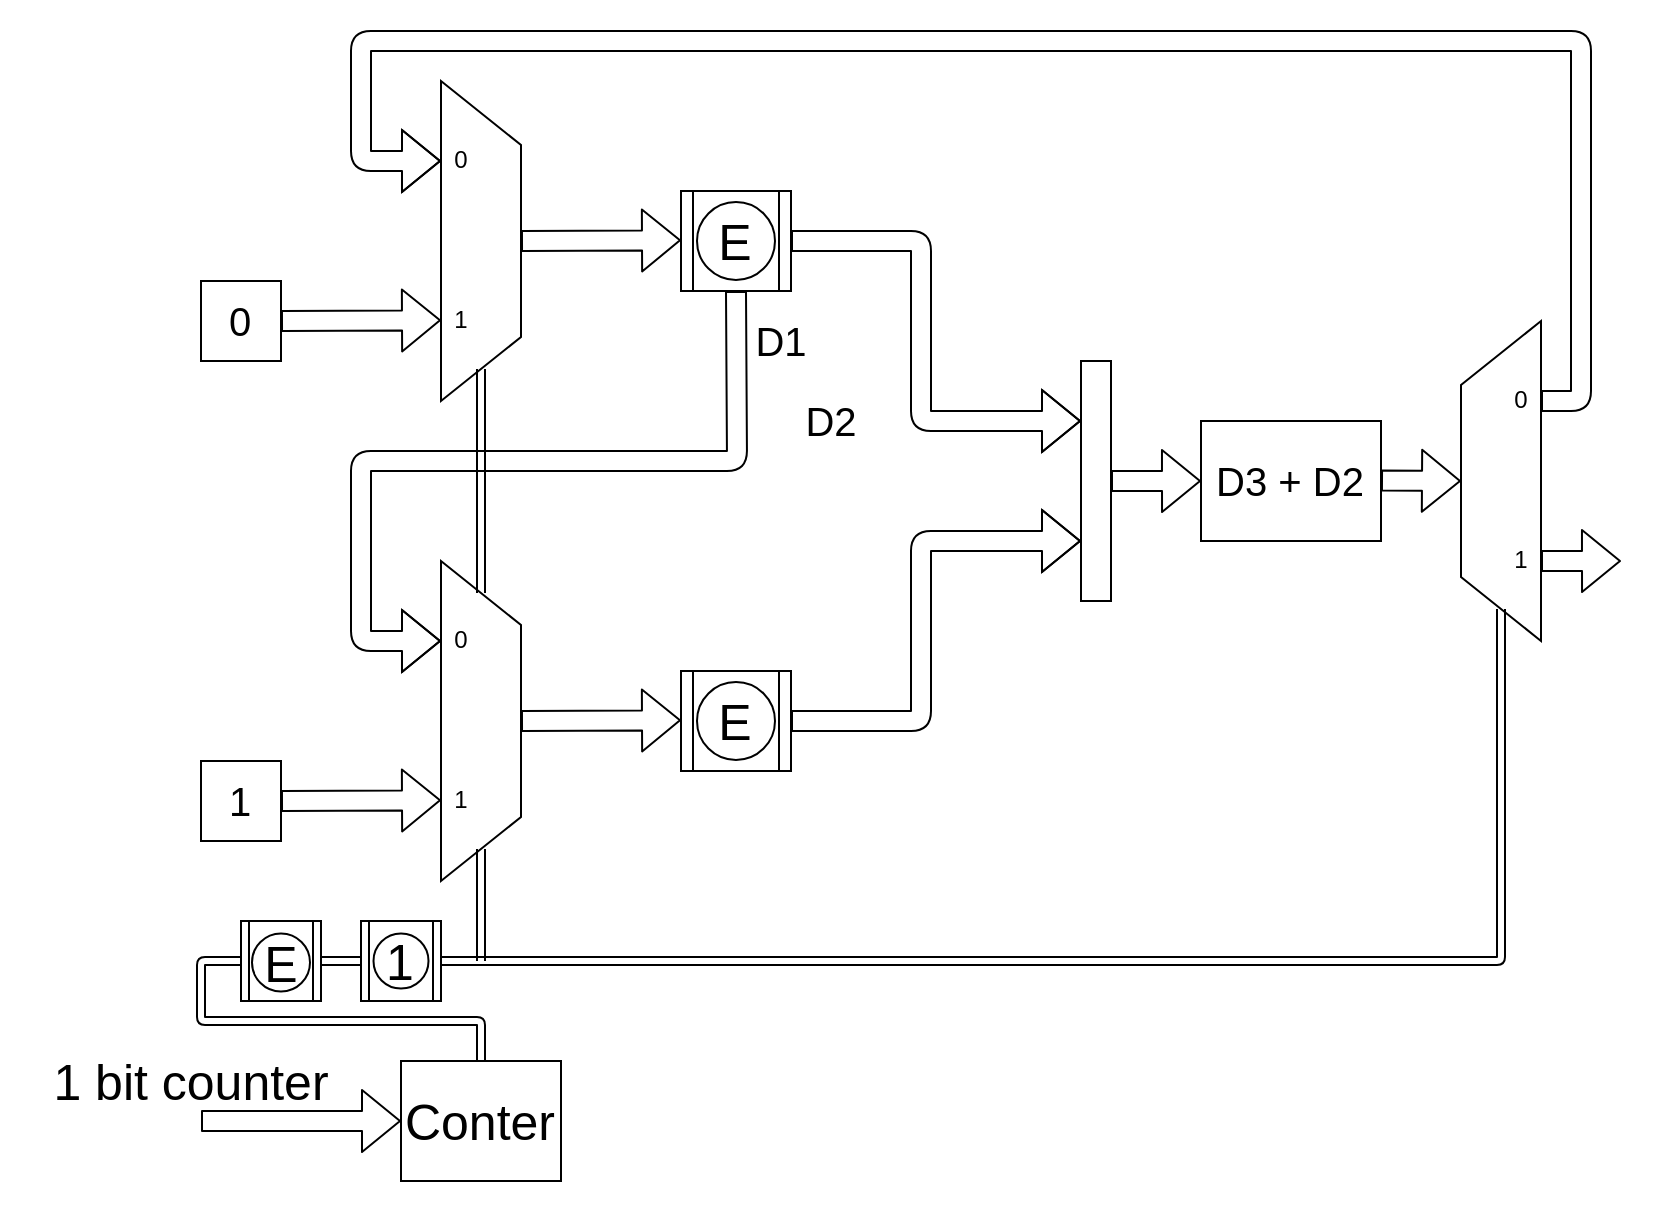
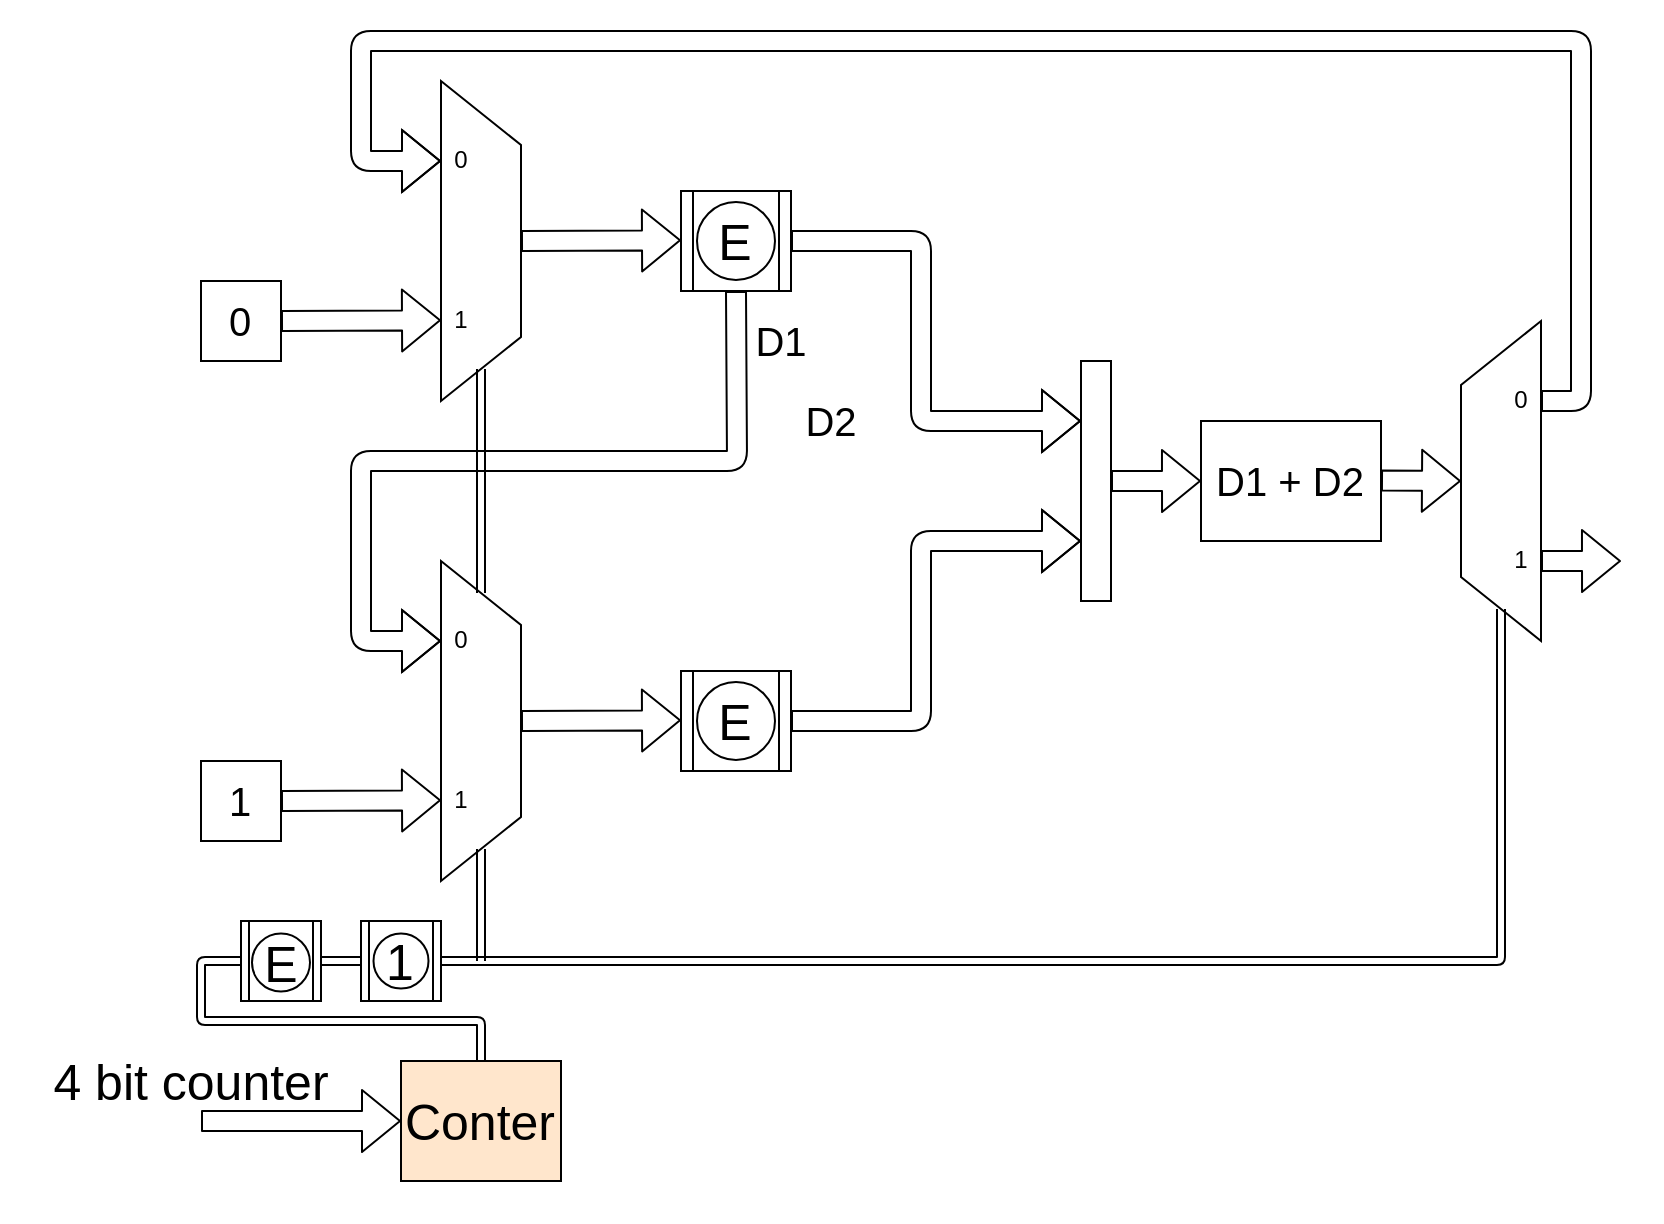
node "D3 + D2": label "D3 + D2" -> "D1 + D2"
node "1 bit counter": label "1 bit counter" -> "4 bit counter"
node "Conter": fillcolor #ffffff -> #ffe6cc
